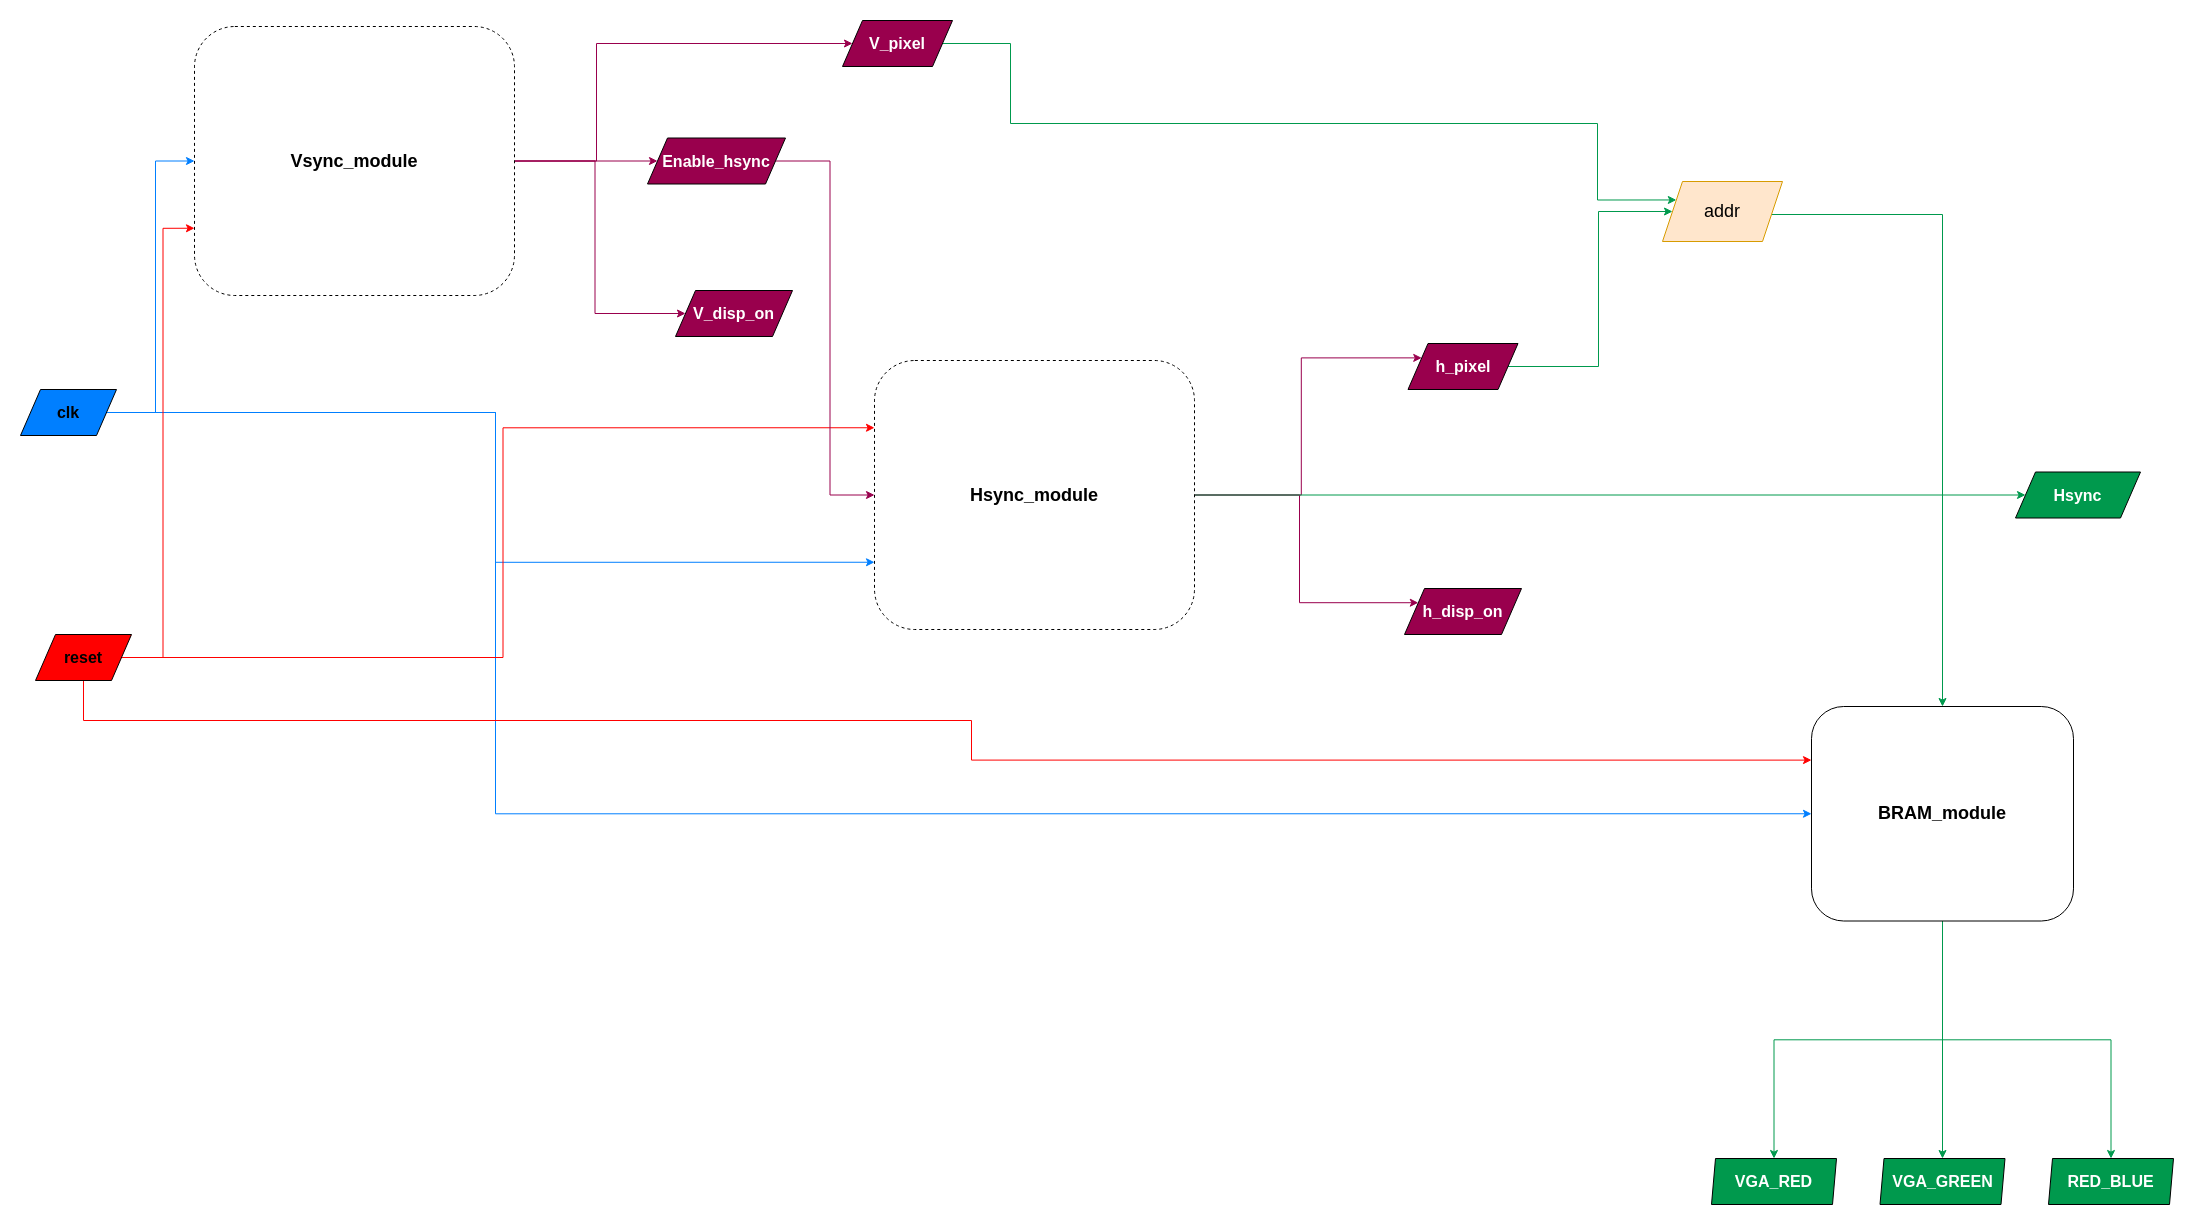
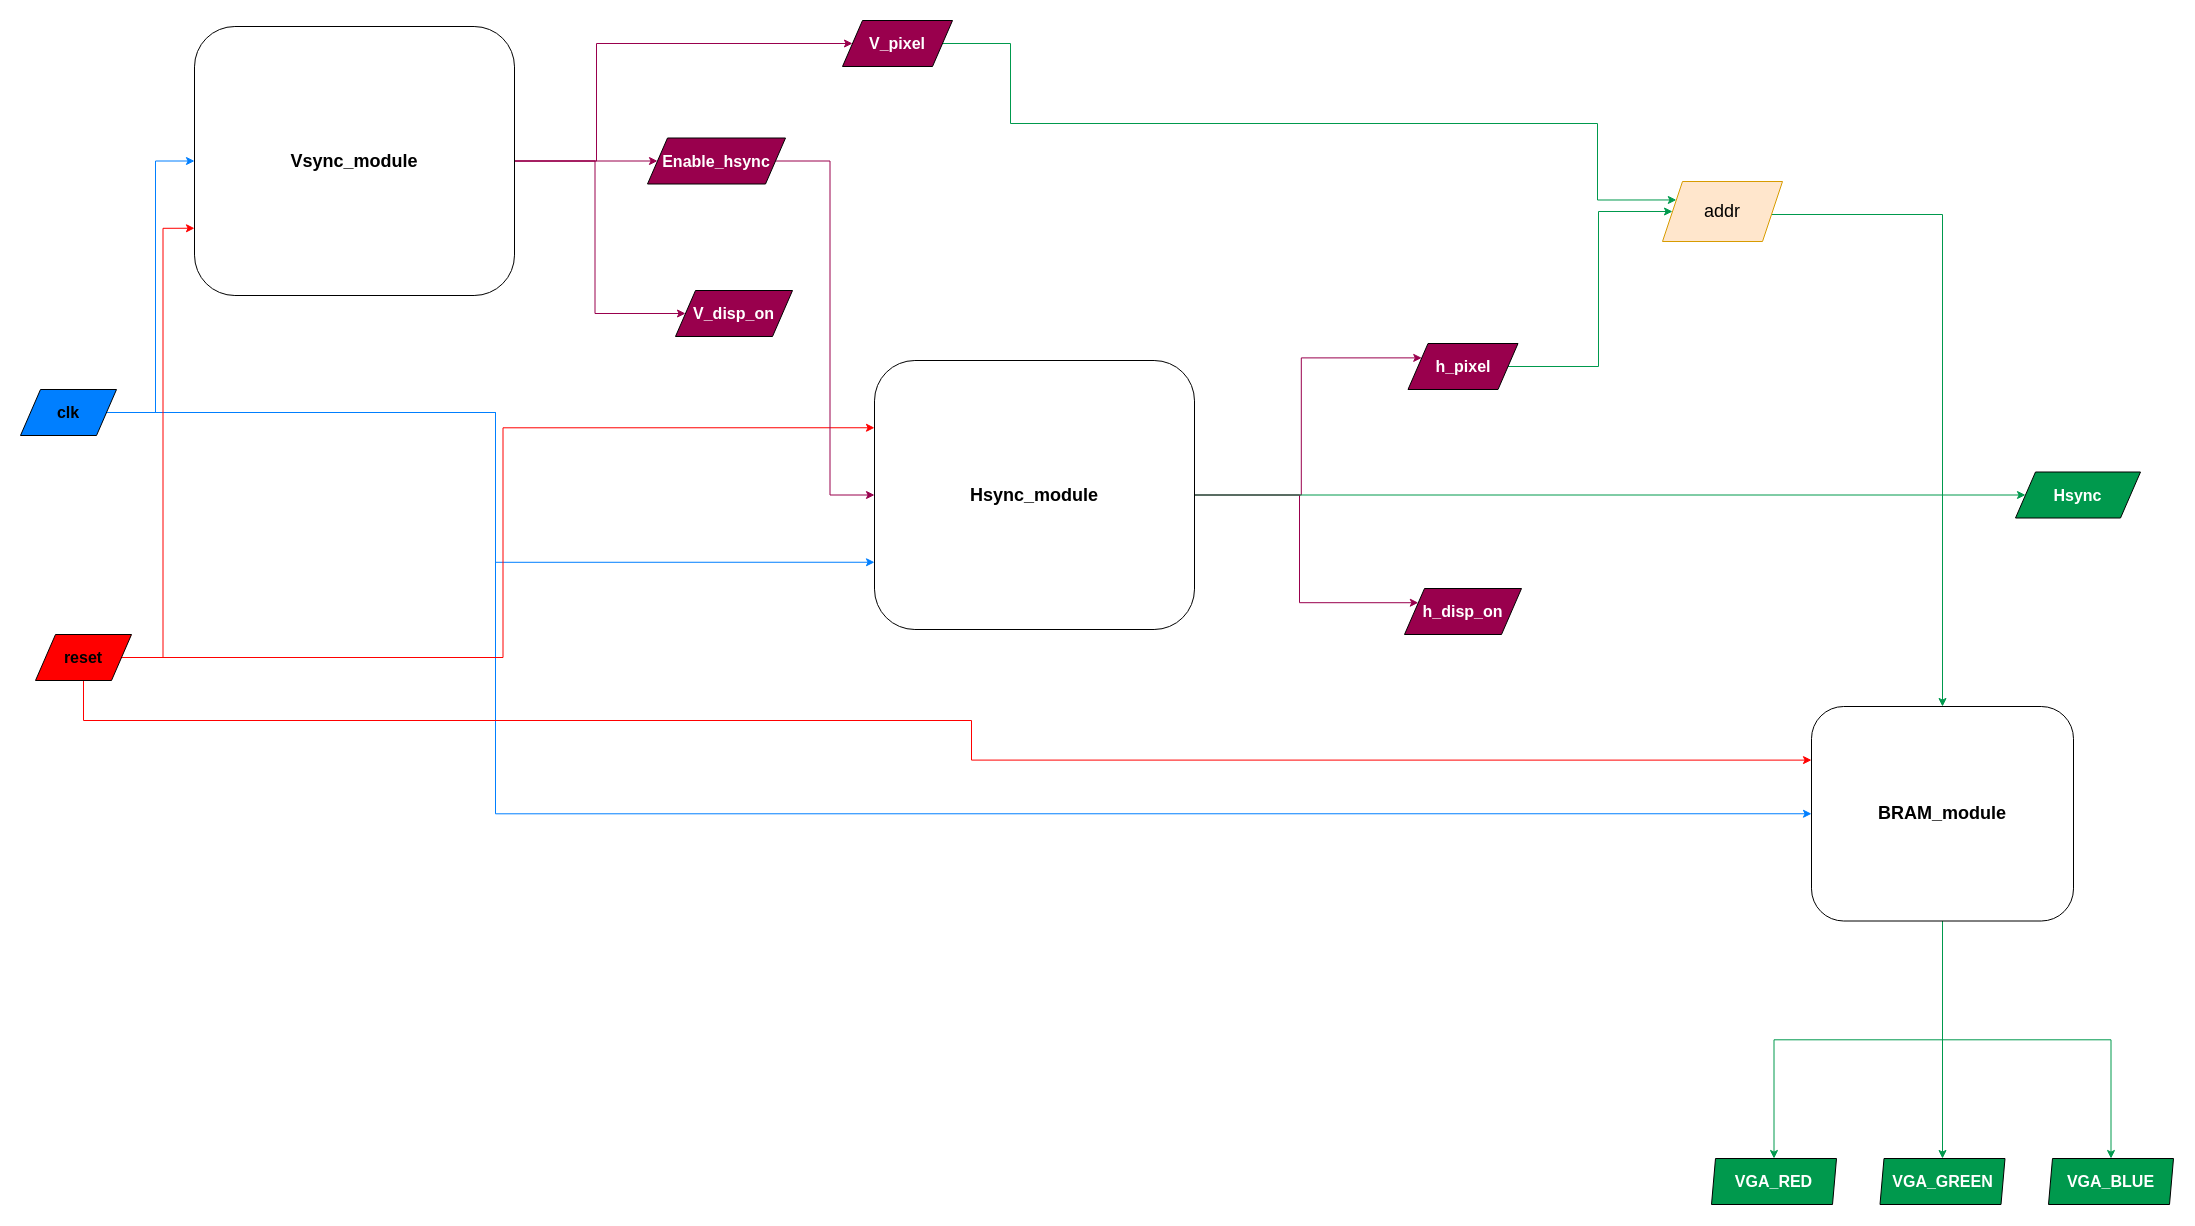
node "Vsync_module": style dashed -> solid
node "Hsync_module": style dashed -> solid
node "RED_BLUE": label "RED_BLUE" -> "VGA_BLUE"
